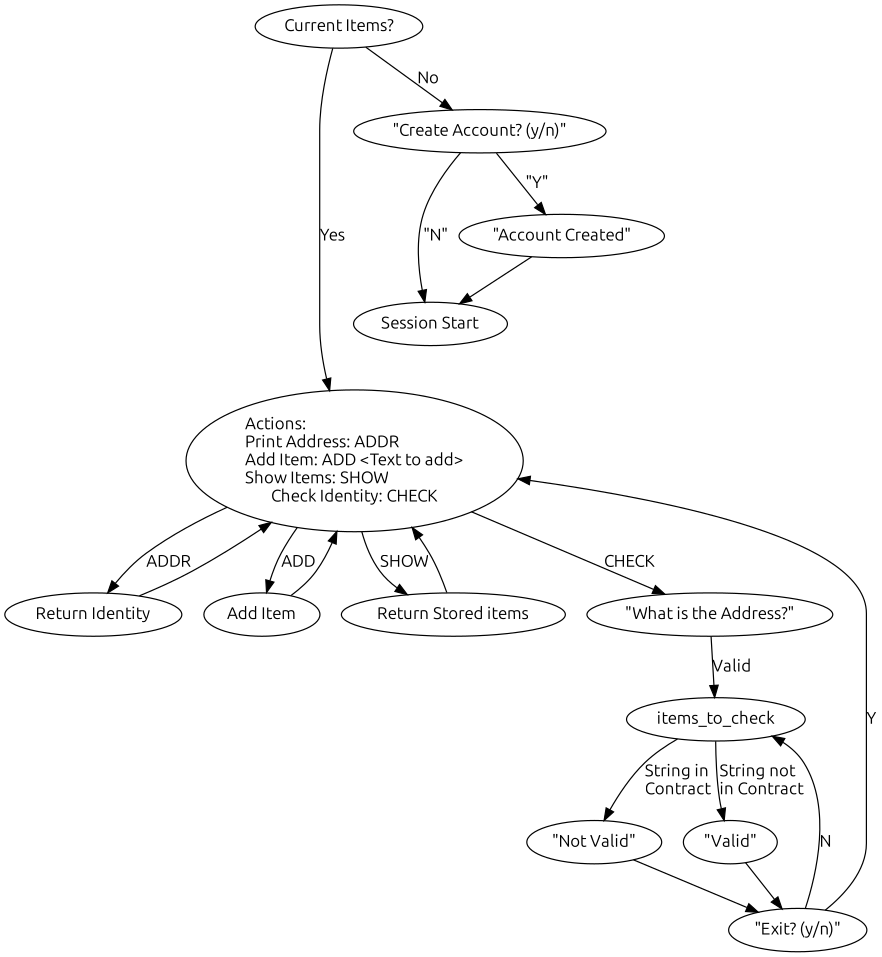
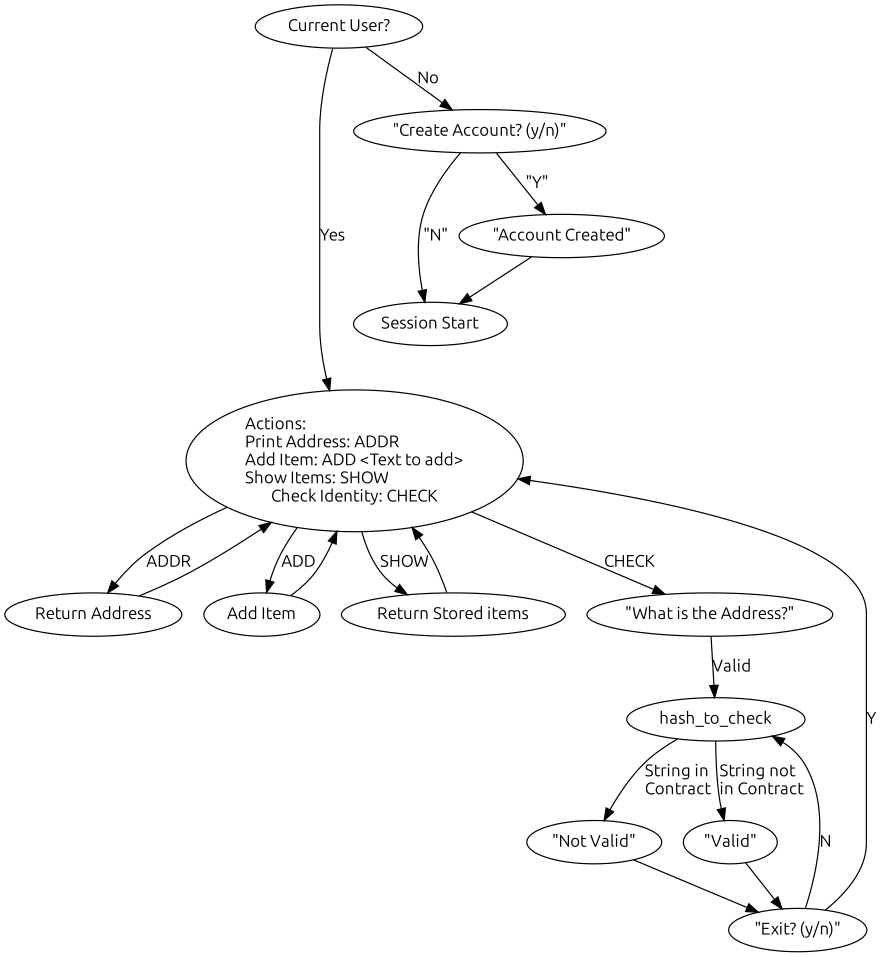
node "Current Items?": label "Current Items?" -> "Current User?"
node "Return Identity": label "Return Identity" -> "Return Address"
node "items_to_check": label "items_to_check" -> "hash_to_check"
